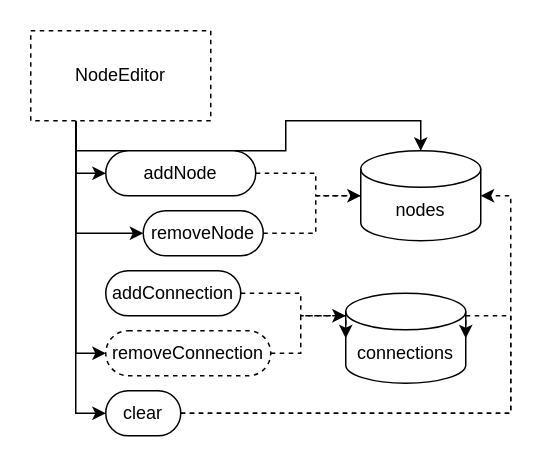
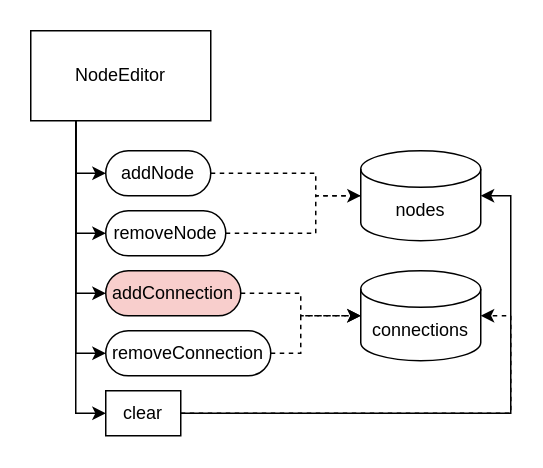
node "NodeEditor": style dashed -> solid
edge "NodeEditor" -> "nodes": now "NodeEditor" -> "addConnection"
node "addNode": size 150x45 -> 105x45
node "removeNode": moved (203, 233) -> (166, 233)
edge "clear" -> "nodes": style dashed -> solid
node "addConnection": fillcolor #ffffff -> #f8cecc
node "connections": moved (406, 338) -> (421, 316)
node "removeConnection": style dashed -> solid
node "clear": shape rounded rectangle -> rectangle
